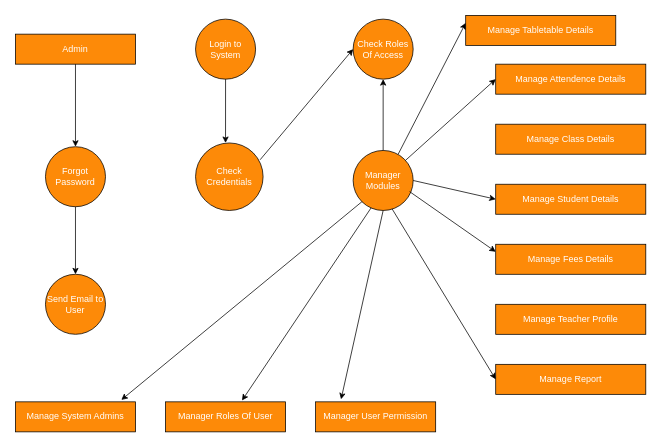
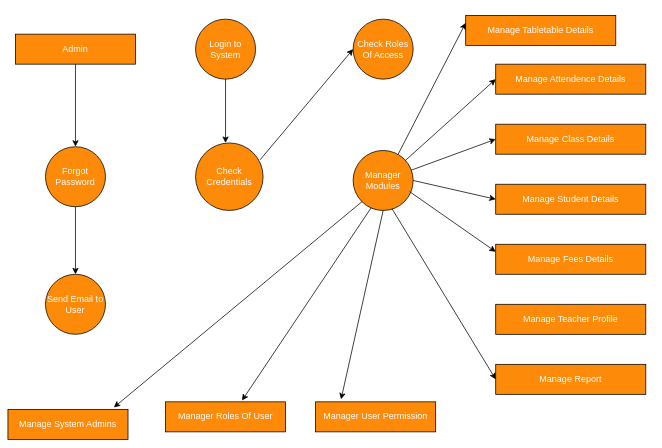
edge "Manager Modules" -> "Check Roles Of Access": now "Manager Modules" -> "Manage Class Details"
node "Manage System Admins": moved (75, 417) -> (68, 424)
